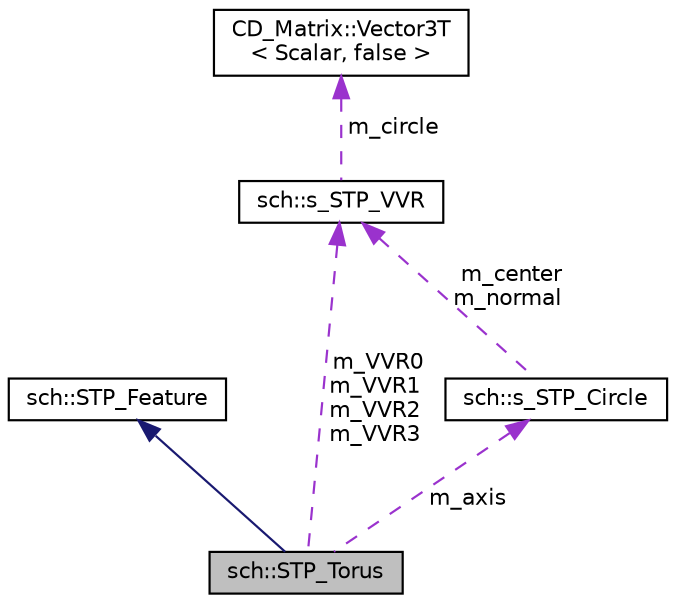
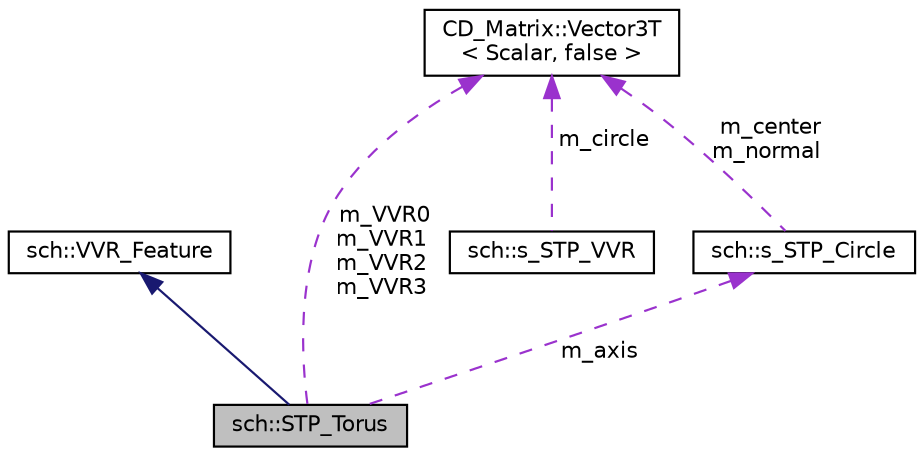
edge "sch::s_STP_Circle" -> "sch::s_STP_VVR": now "sch::s_STP_Circle" -> "CD_Matrix::Vector3T < Scalar, false >"
edge "sch::STP_Torus" -> "sch::s_STP_VVR": now "sch::STP_Torus" -> "CD_Matrix::Vector3T < Scalar, false >"
node "sch::STP_Feature": label "sch::STP_Feature" -> "sch::VVR_Feature"
